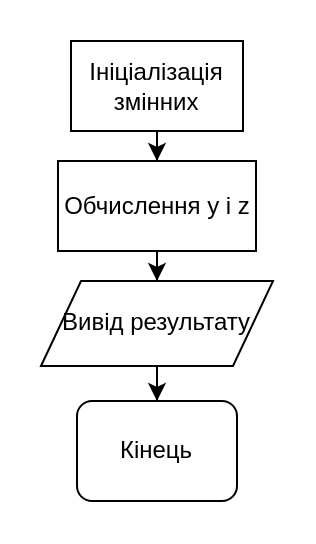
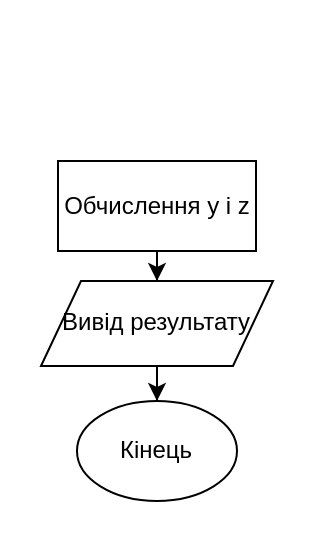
node "Ініціалізація змінних": removed
edge "Ініціалізація змінних" -> "Обчислення y і z": removed
node "Кінець": shape rounded rectangle -> ellipse
